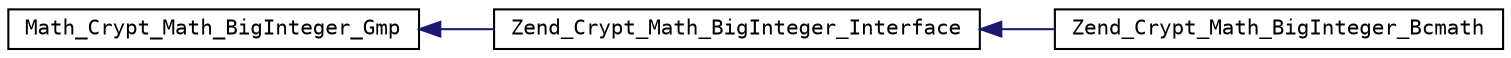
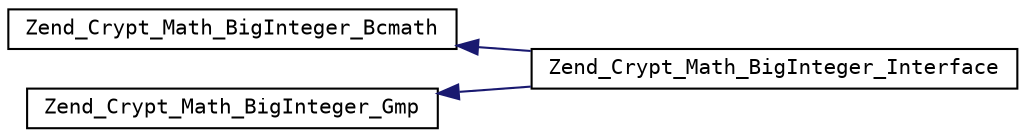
node "Math_Crypt_Math_BigInteger_Gmp": label "Math_Crypt_Math_BigInteger_Gmp" -> "Zend_Crypt_Math_BigInteger_Gmp"
edge "Zend_Crypt_Math_BigInteger_Bcmath" -> "Zend_Crypt_Math_BigInteger_Interface": reversed
